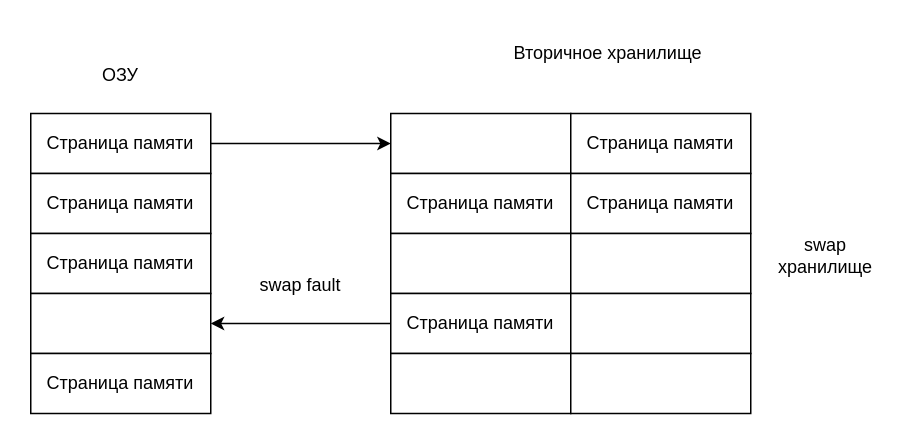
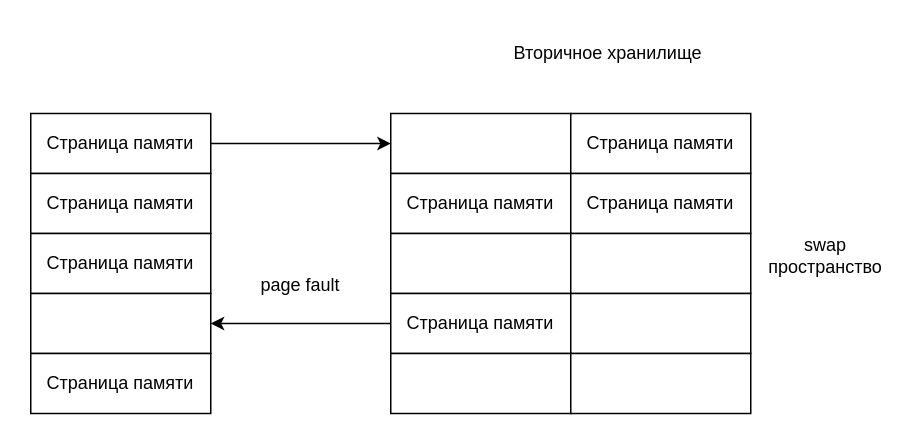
node "ОЗУ": removed
node "swap хранилище": label "swap хранилище" -> "swap пространство"
node "swap fault": label "swap fault" -> "page fault"
